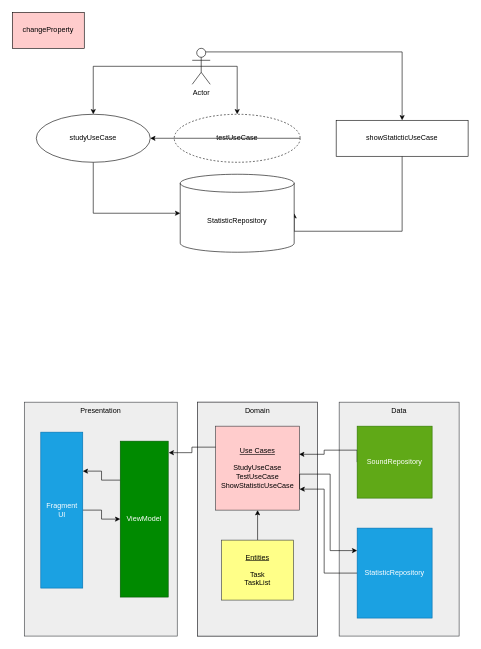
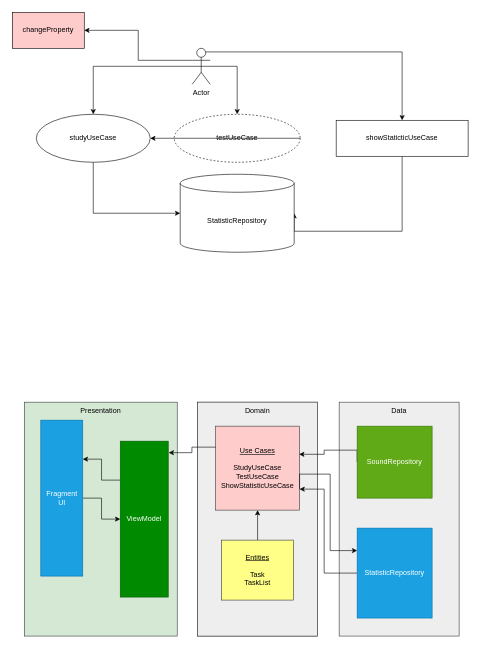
edge "Actor" -> "changeProperty": added
node "Fragment UI": moved (62, 510) -> (62, 498)
node "Presentation": fillcolor #eeeeee -> #d5e8d4
